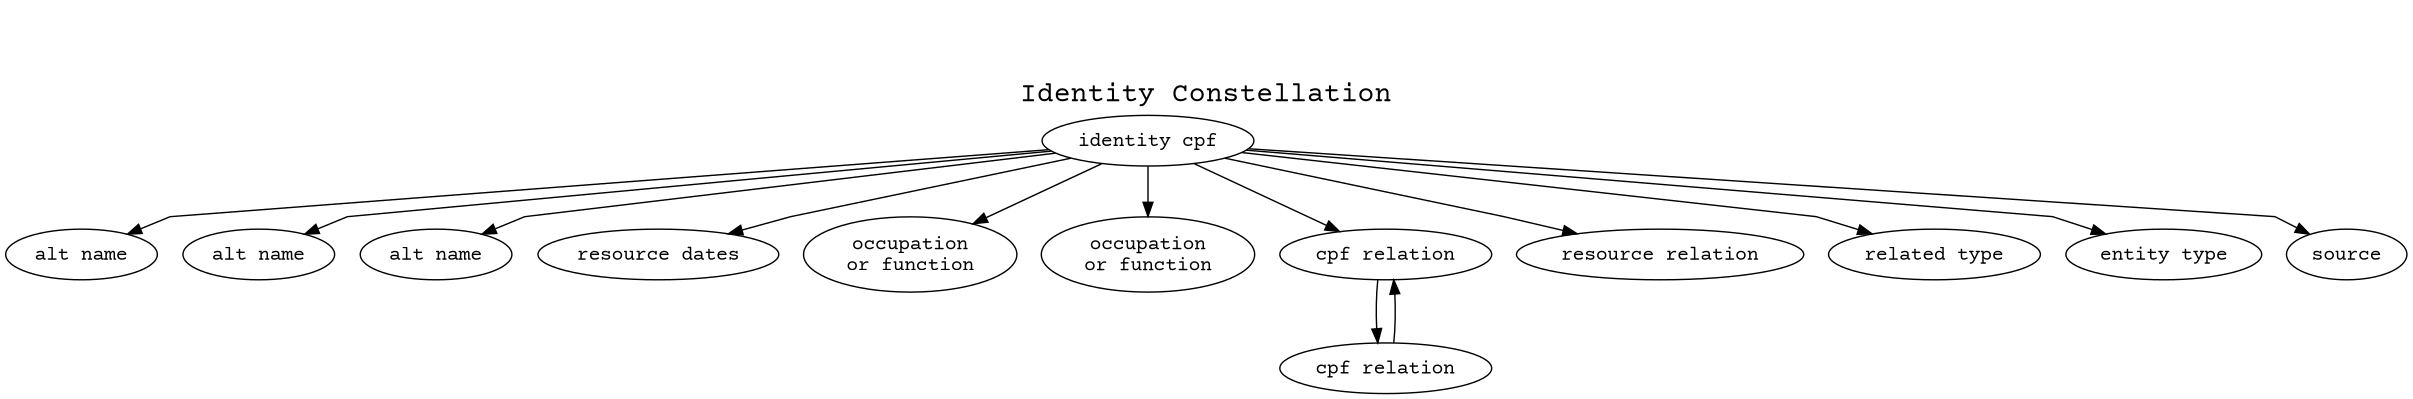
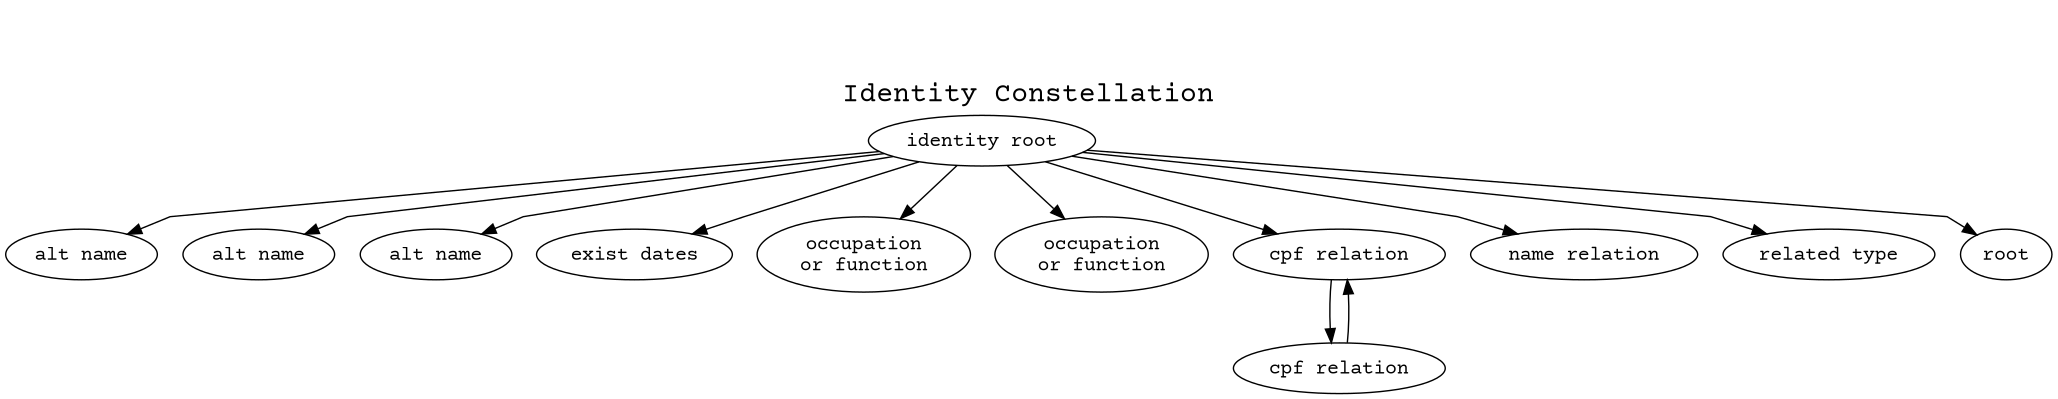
node "identity cpf": label "identity cpf" -> "identity root"
node "resource dates": label "resource dates" -> "exist dates"
node "resource relation": label "resource relation" -> "name relation"
node "entity type": removed
node "source": label "source" -> "root"
